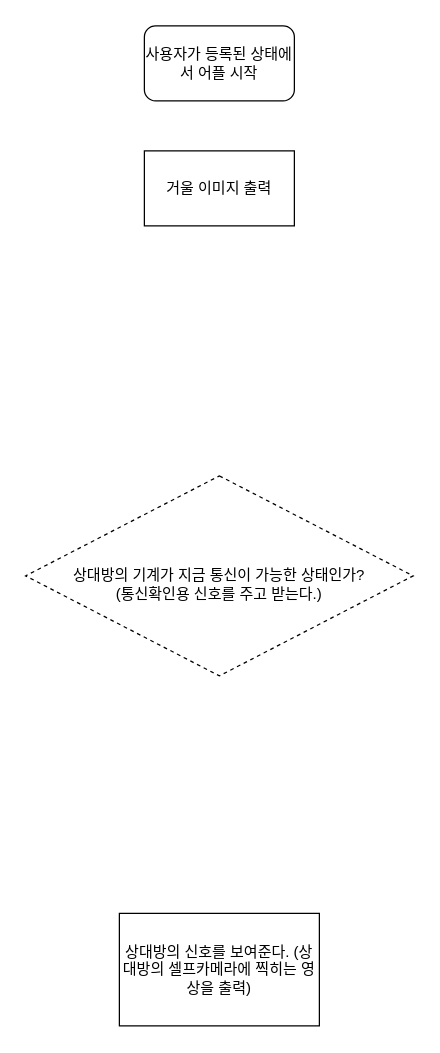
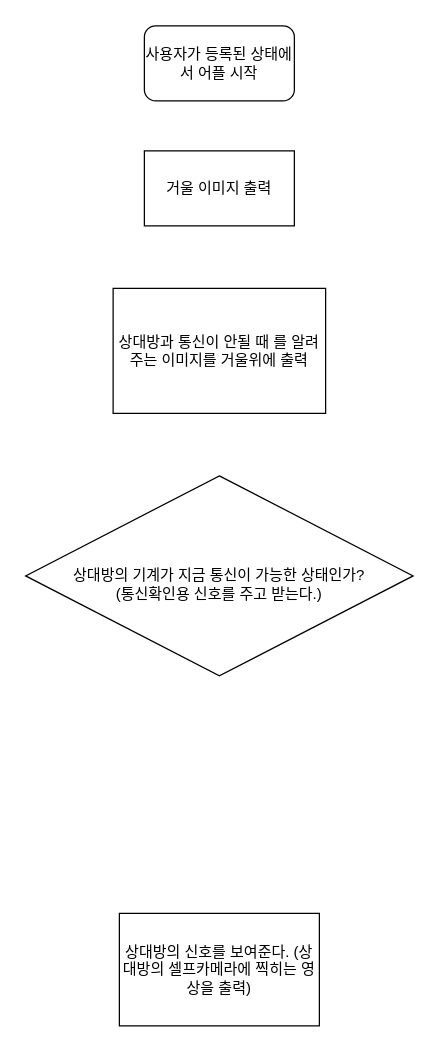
node "상대방과 통신이 안될 때 를 알려주는 이미지를 거울위에 출력": added
node "상대방의 기계가 지금 통신이 가능한 상태인가? (통신확인용 신호를 주고 받는다.)": style dashed -> solid
